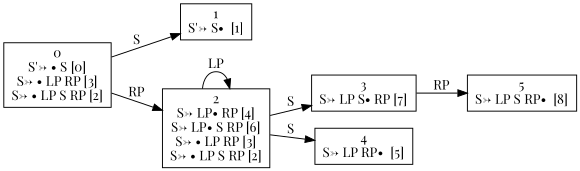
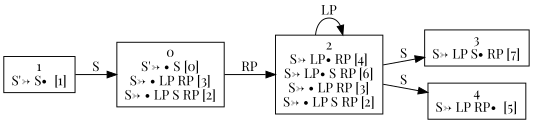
edge "0" -> "1": reversed
node "5": removed
